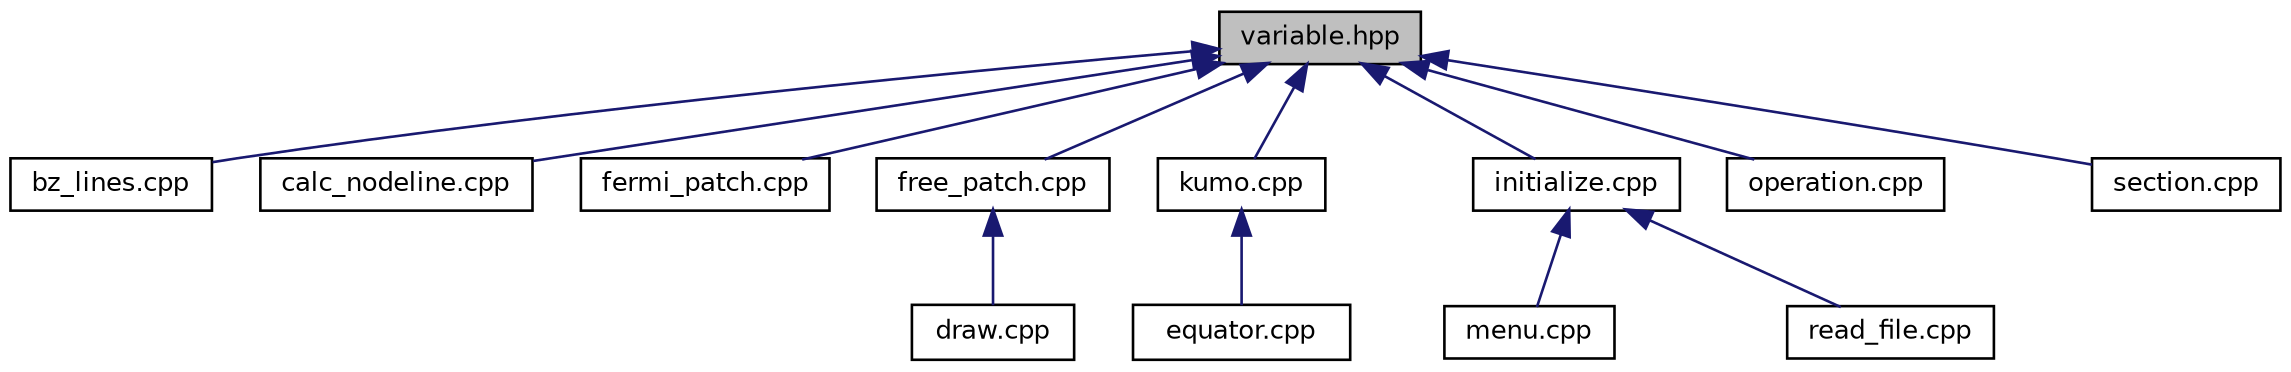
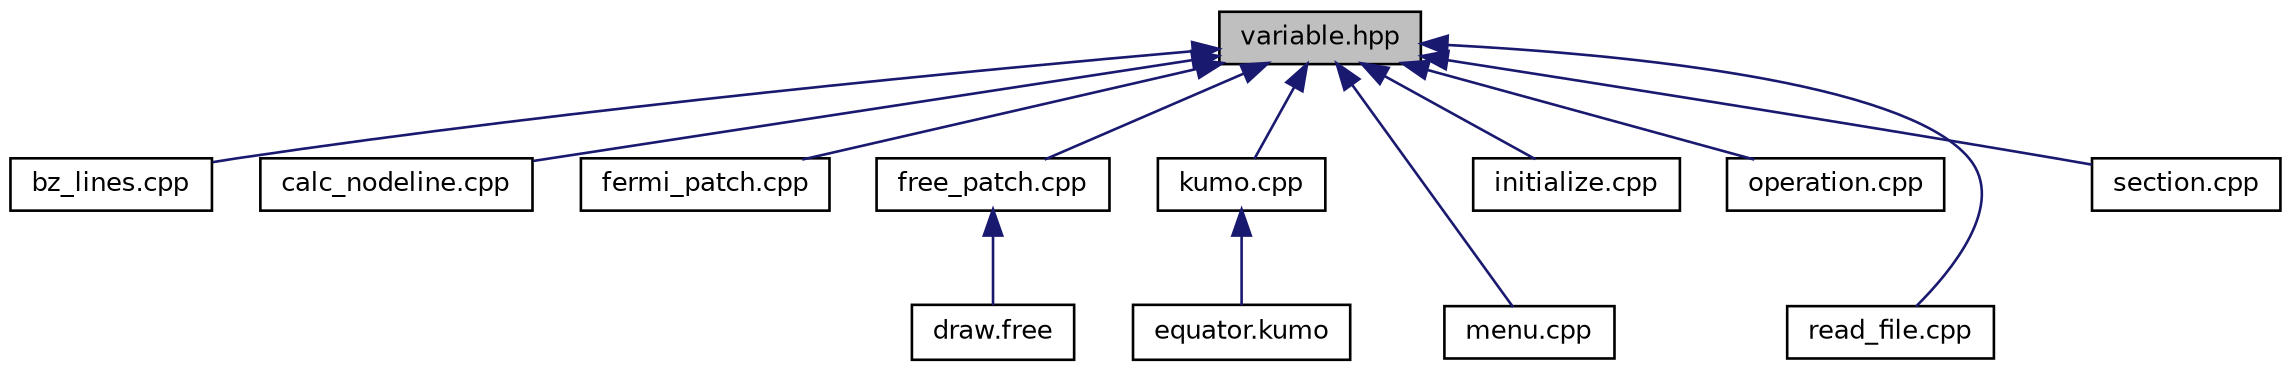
edge "read_file.cpp" -> "initialize.cpp": now "read_file.cpp" -> "variable.hpp"
edge "menu.cpp" -> "initialize.cpp": now "menu.cpp" -> "variable.hpp"
node "draw.cpp": label "draw.cpp" -> "draw.free"
node "equator.cpp": label "equator.cpp" -> "equator.kumo"
